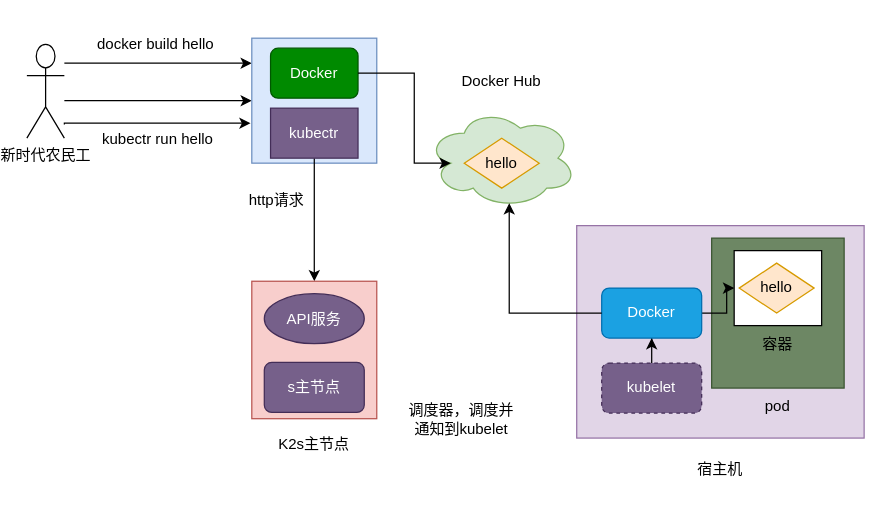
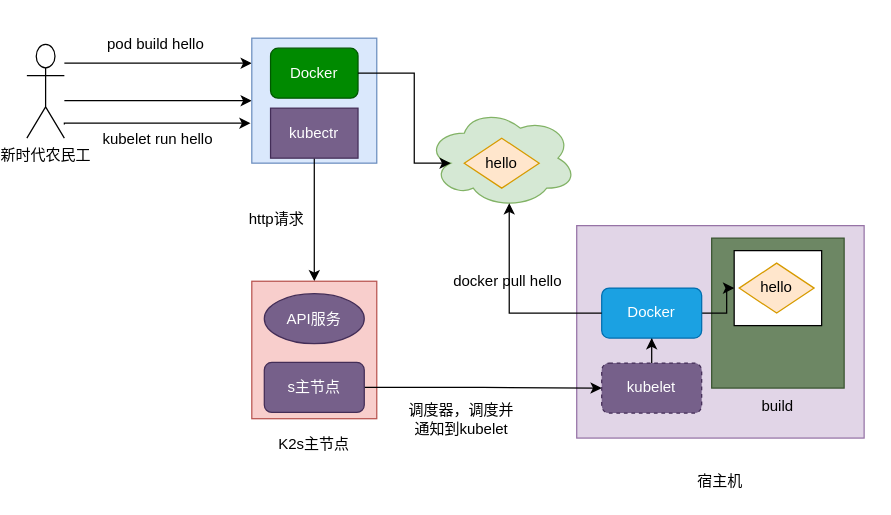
node "docker build hello": label "docker build hello" -> "pod build hello"
node "Docker Hub": removed
node "kubectr run hello": label "kubectr run hello" -> "kubelet run hello"
node "http请求": moved (277, 201) -> (277, 219)
node "docker pull hello": added
node "容器": removed
edge "s主节点" -> "kubelet": added
node "pod": label "pod" -> "build"
node "宿主机": moved (721, 469) -> (721, 482)
